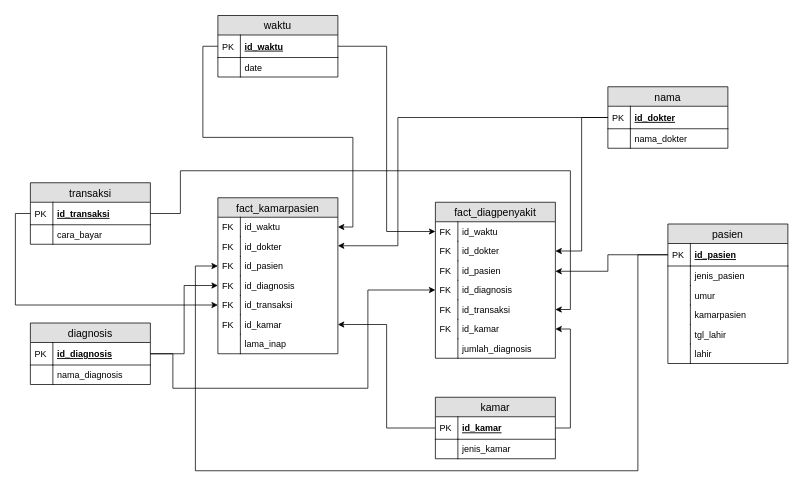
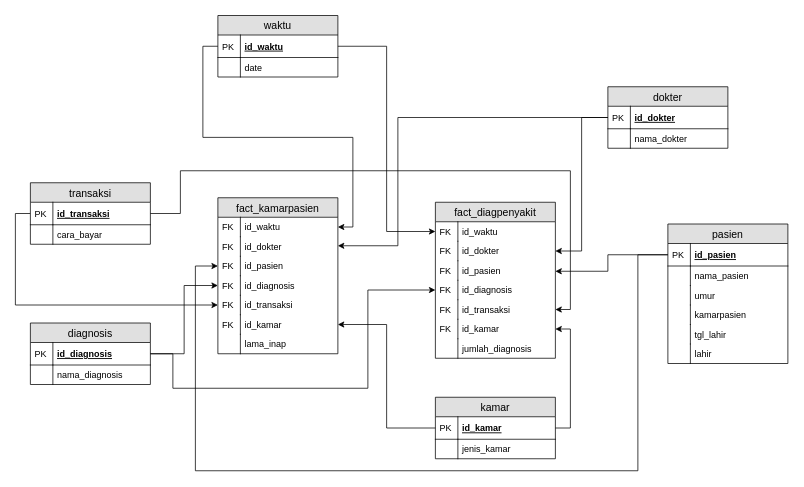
node "nama": label "nama" -> "dokter"
node "jenis_pasien": label "jenis_pasien" -> "nama_pasien"
